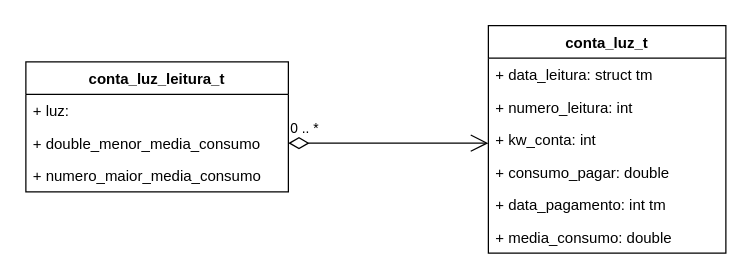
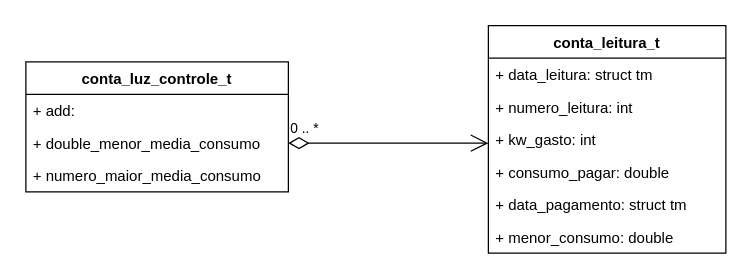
node "conta_luz_t": label "conta_luz_t" -> "conta_leitura_t"
node "conta_luz_leitura_t": label "conta_luz_leitura_t" -> "conta_luz_controle_t"
node "+ luz:": label "+ luz:" -> "+ add:"
node "+ kw_conta: int": label "+ kw_conta: int" -> "+ kw_gasto: int"
node "+ data_pagamento: int tm": label "+ data_pagamento: int tm" -> "+ data_pagamento: struct tm"
node "+ media_consumo: double": label "+ media_consumo: double" -> "+ menor_consumo: double"
